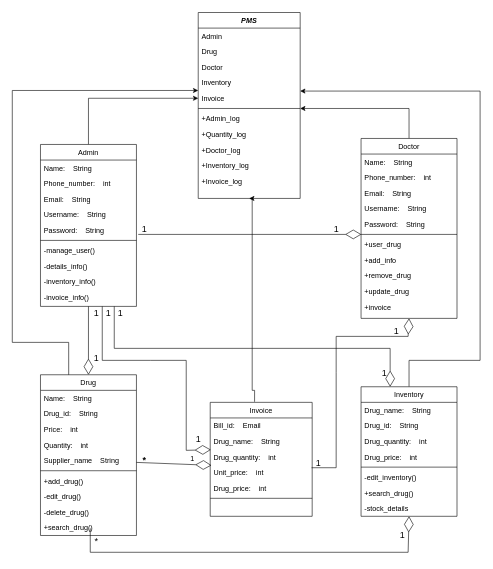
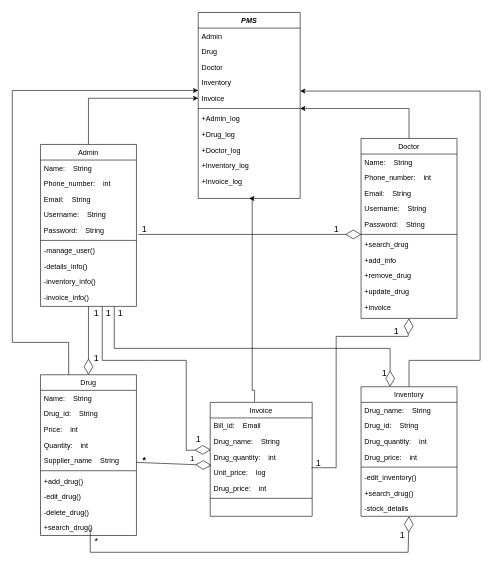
node "+Quantity_log": label "+Quantity_log" -> "+Drug_log"
node "+user_drug": label "+user_drug" -> "+search_drug"
node "Unit_price: int": label "Unit_price: int" -> "Unit_price: log"
